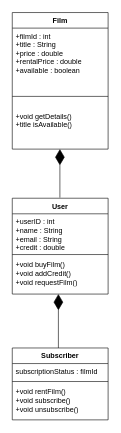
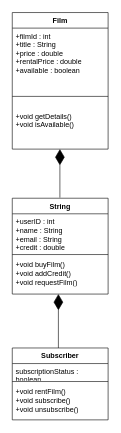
node "+void getDetails() +title isAvailable()": label "+void getDetails() +title isAvailable()" -> "+void getDetails() +void isAvailable()"
node "User": label "User" -> "String"
node "subscriptionStatus : filmId": label "subscriptionStatus : filmId" -> "subscriptionStatus : boolean"
